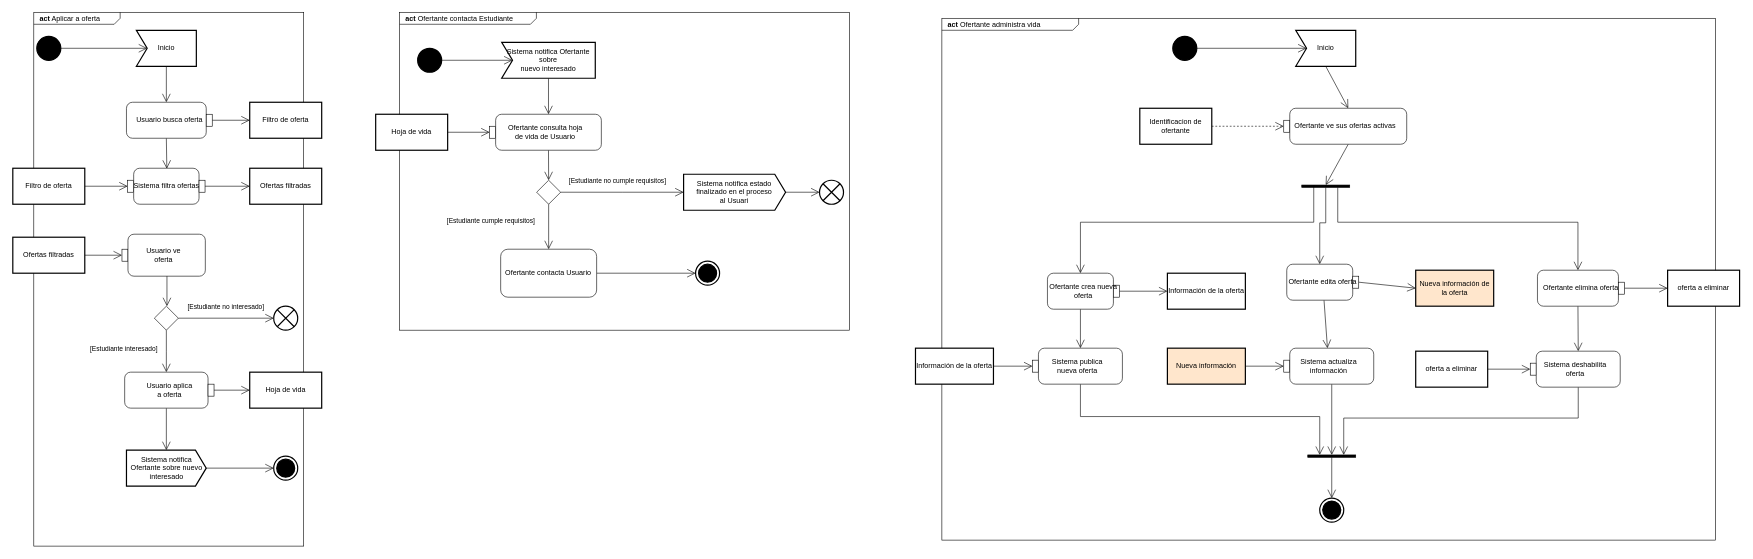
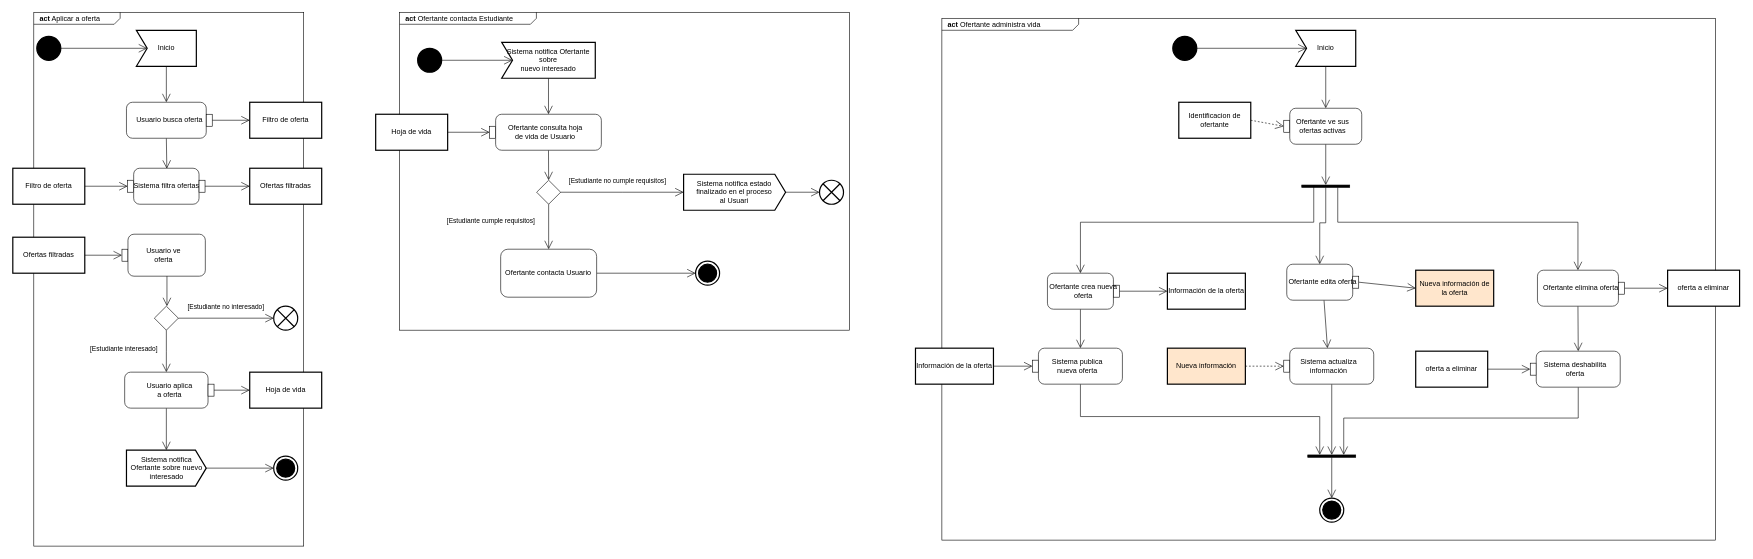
node "Identificacion de ofertante": moved (1176, 126) -> (1215, 120)
node "Ofertante ve sus ofertas activas": size 123x36 -> 78x36
edge "Nueva información" -> "Sistema actualiza información": style solid -> dashed
